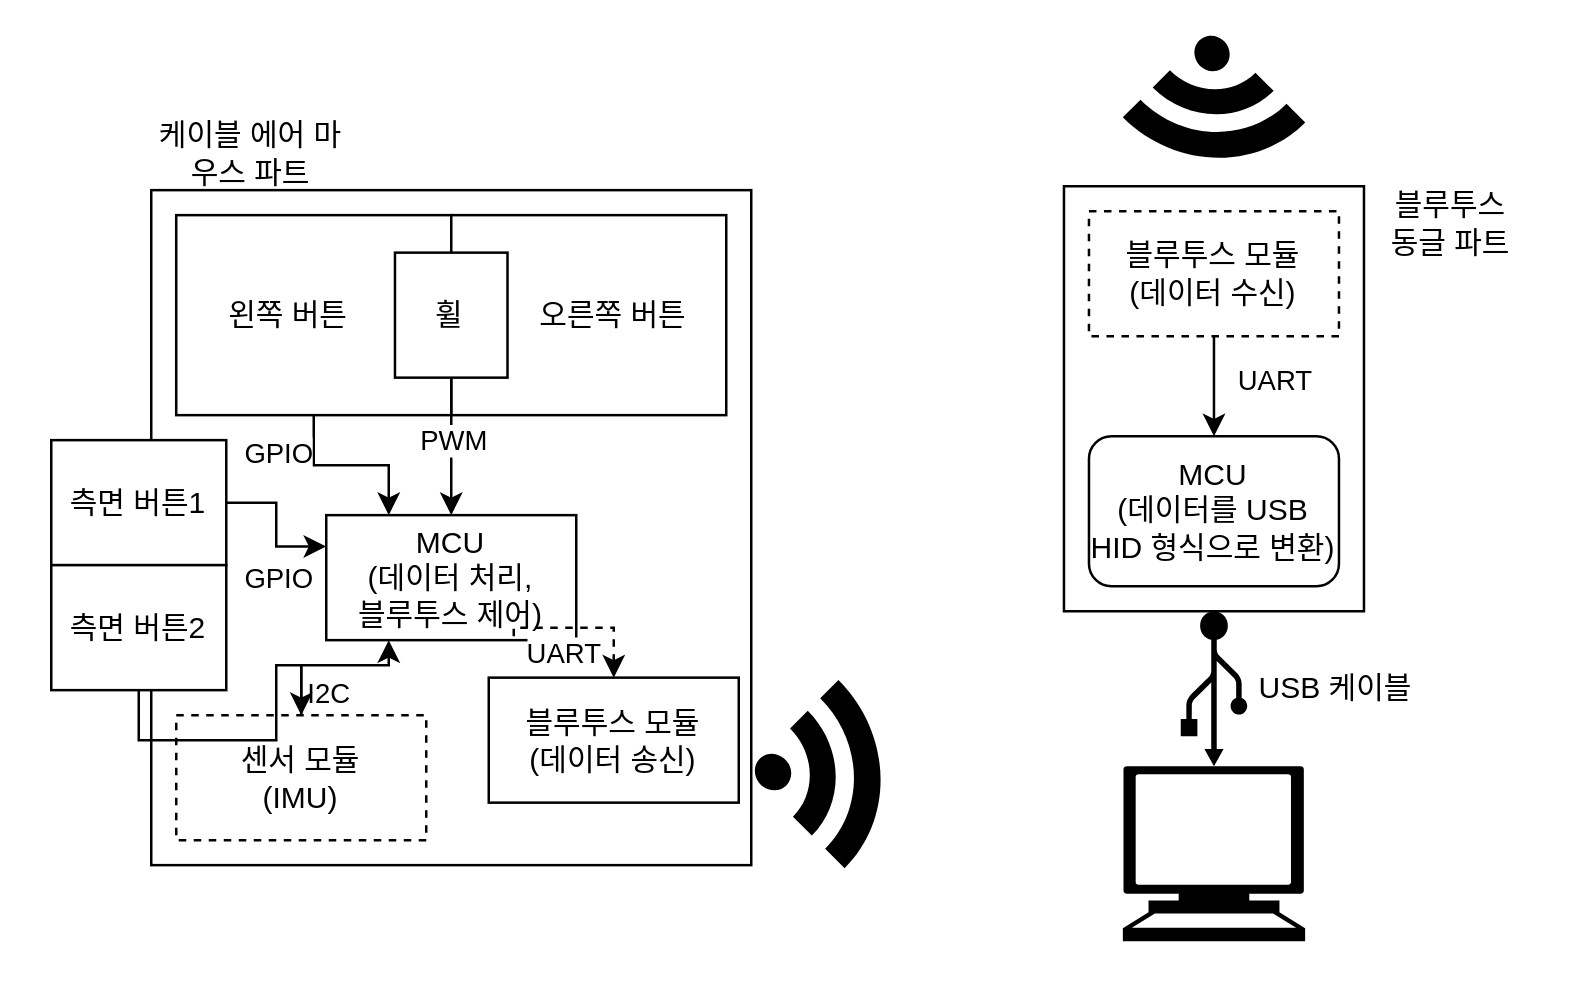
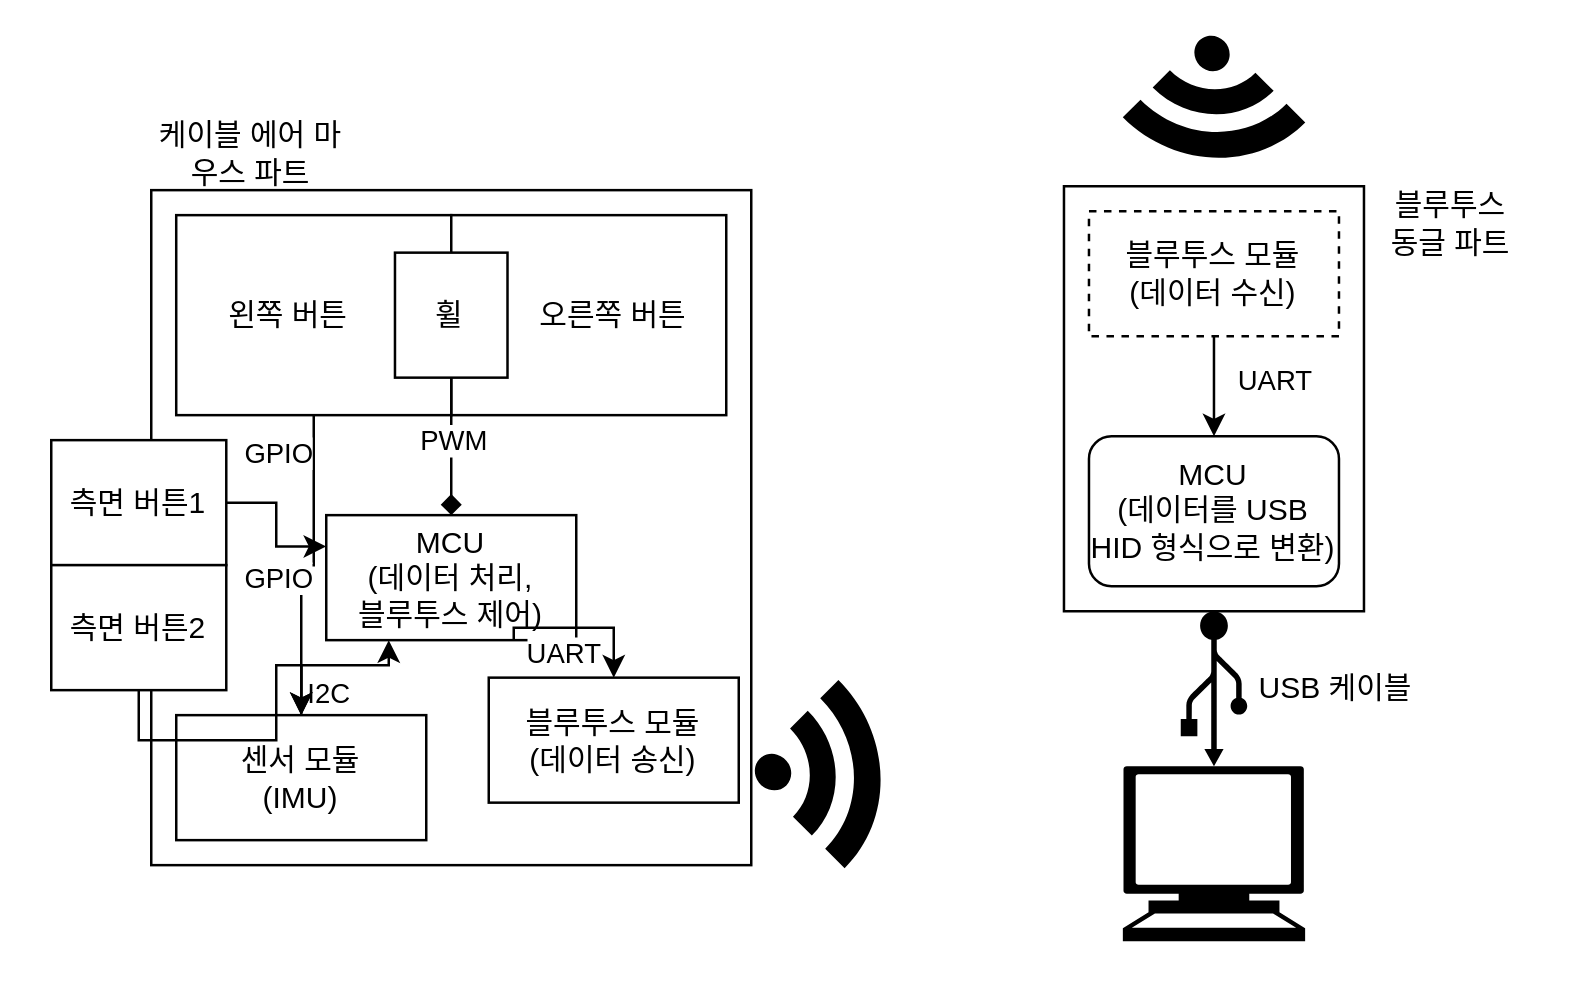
edge "왼쪽 버튼" -> "MCU (데이터 처리, 블루투스 제어)": now "왼쪽 버튼" -> "센서 모듈 (IMU)"
edge "휠" -> "MCU (데이터 처리, 블루투스 제어)": arrowhead classic -> diamond
edge "MCU (데이터 처리, 블루투스 제어)" -> "블루투스 모듈 (데이터 송신)": style dashed -> solid
node "센서 모듈 (IMU)": style dashed -> solid
